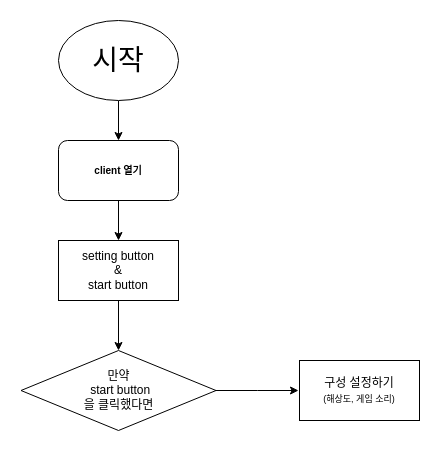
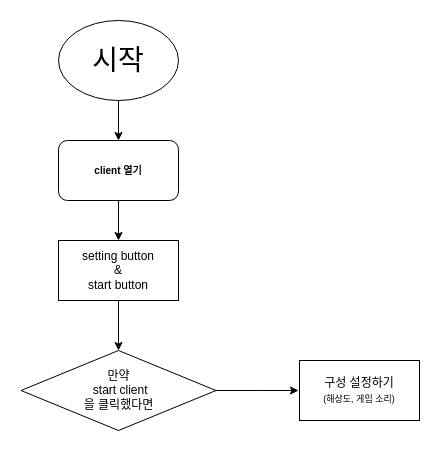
node "만약 start button 을 클릭했다면": label "만약 start button 을 클릭했다면" -> "만약 start client 을 클릭했다면"
